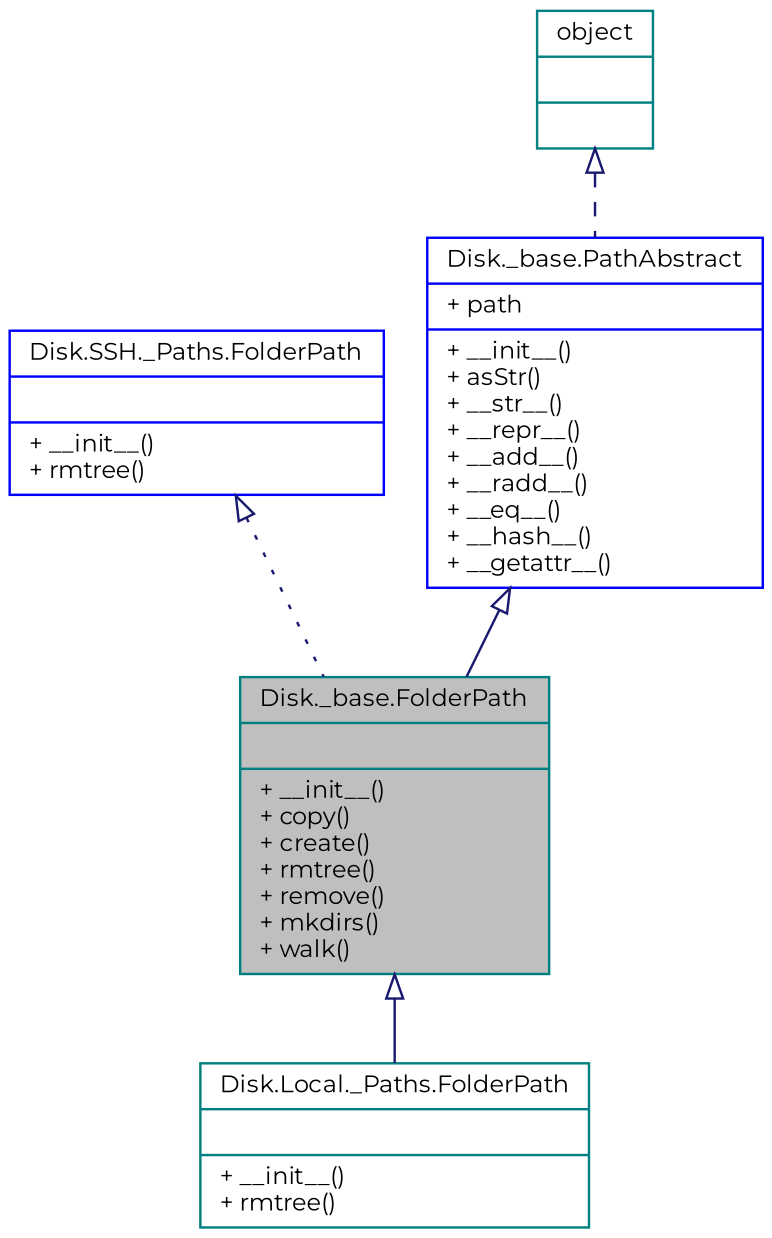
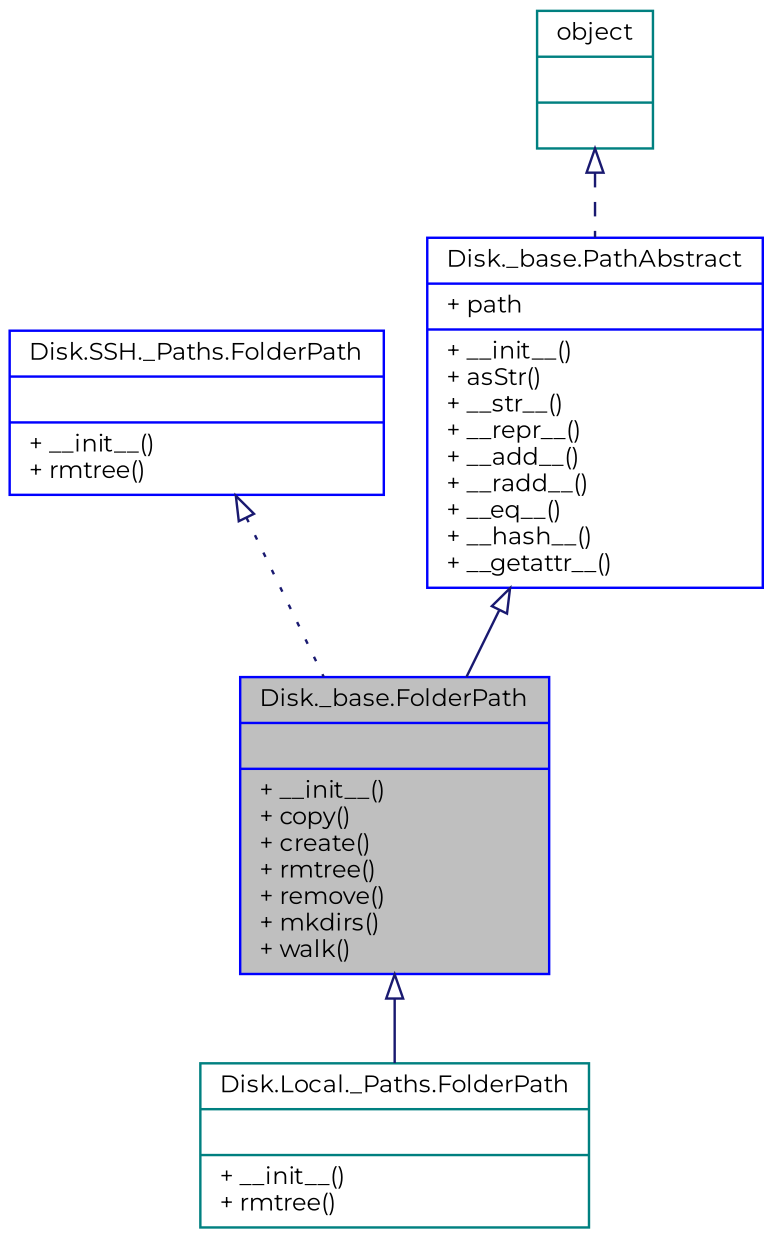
node "Disk._base.FolderPath": color teal -> blue
